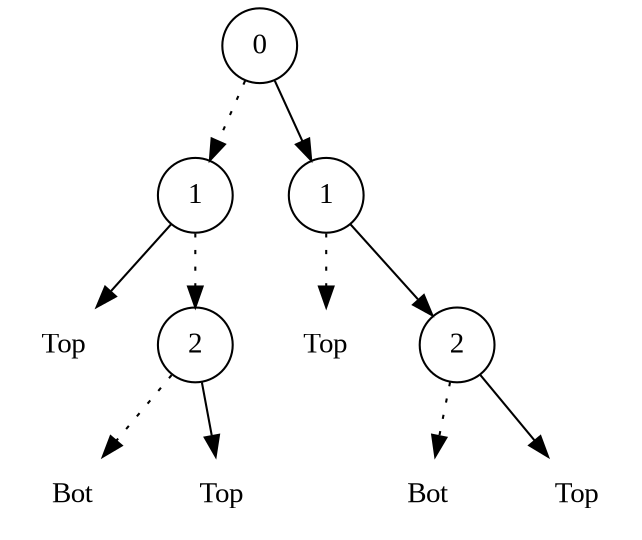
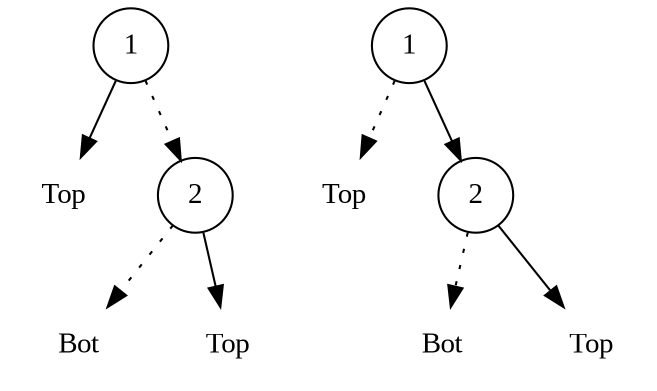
node "0": removed
